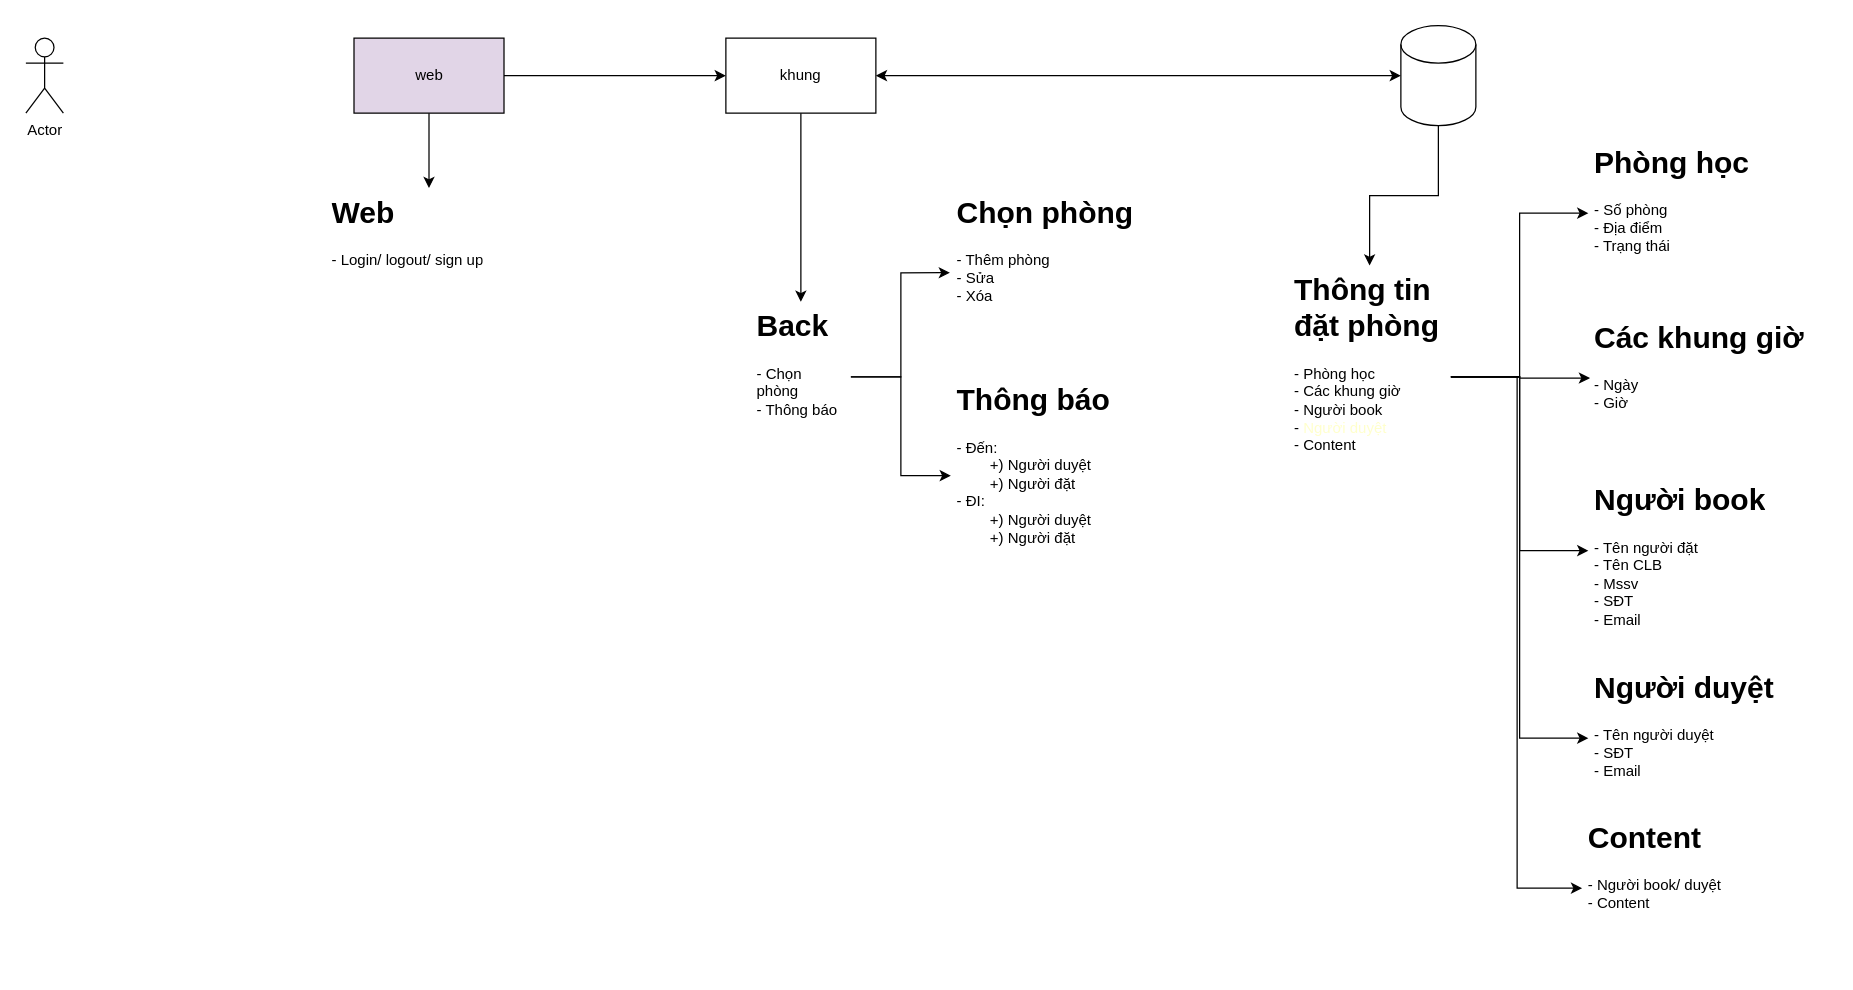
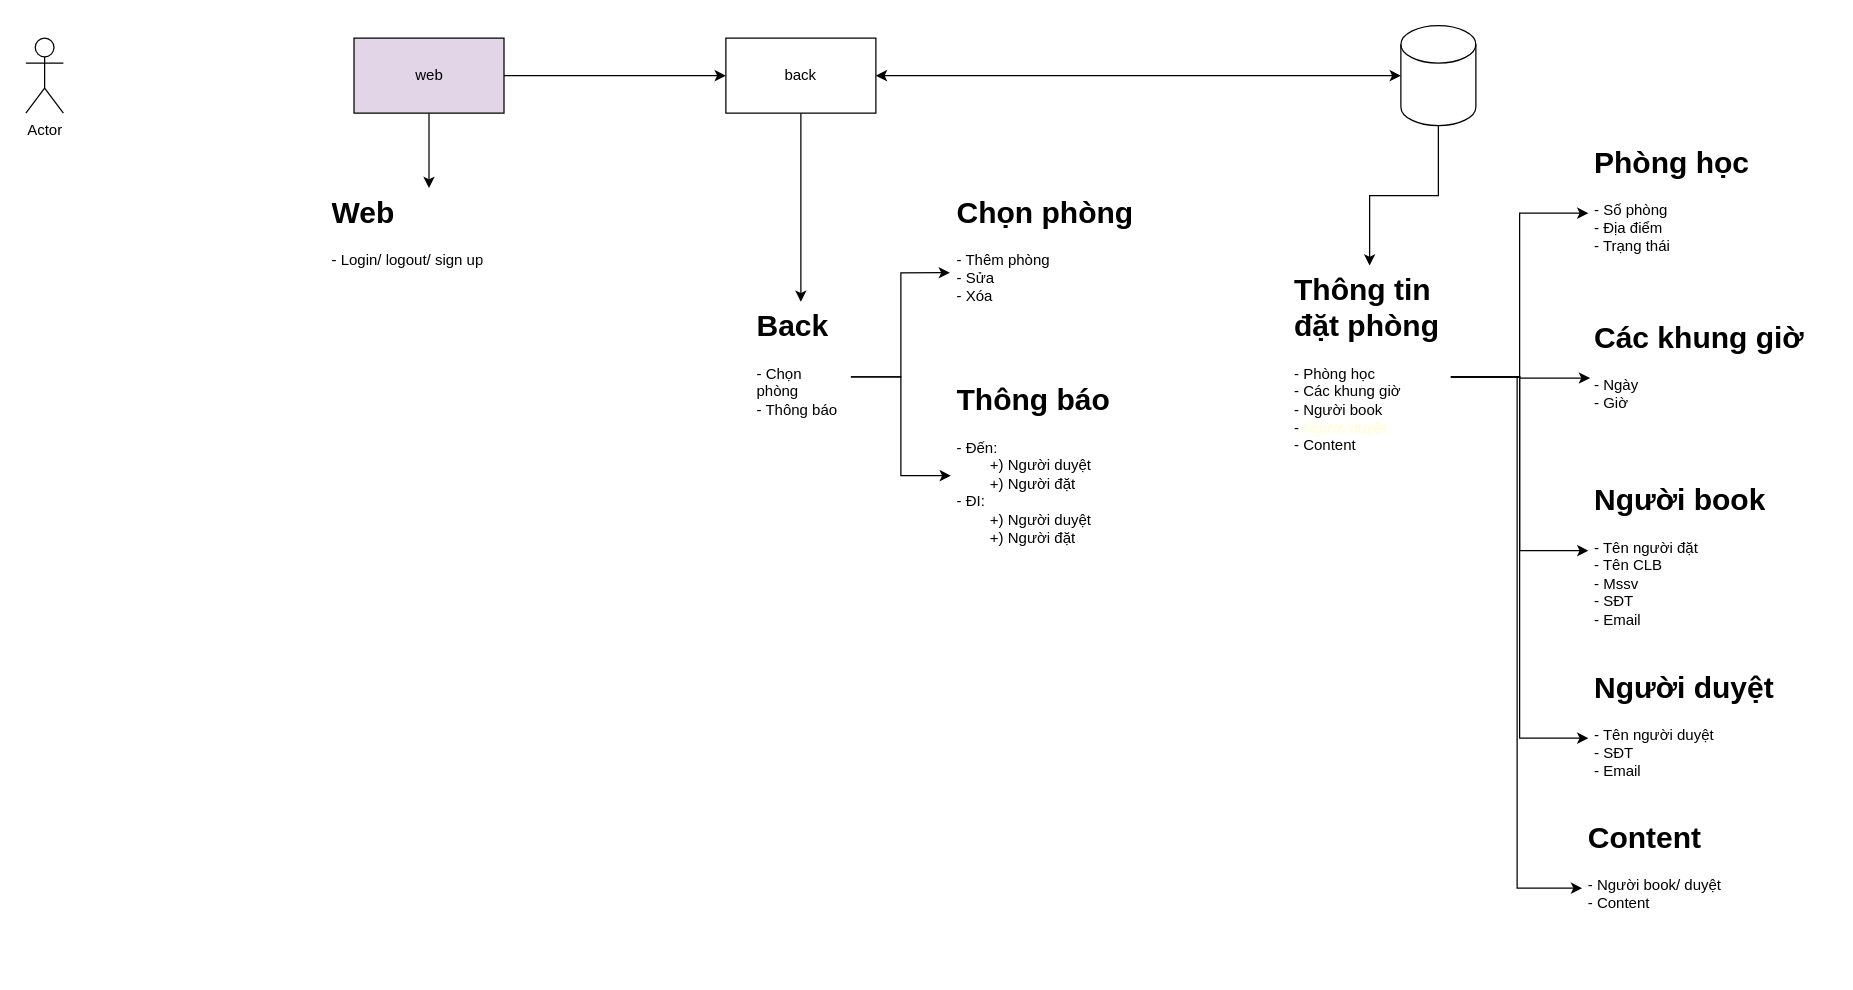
node "khung": label "khung" -> "back"
